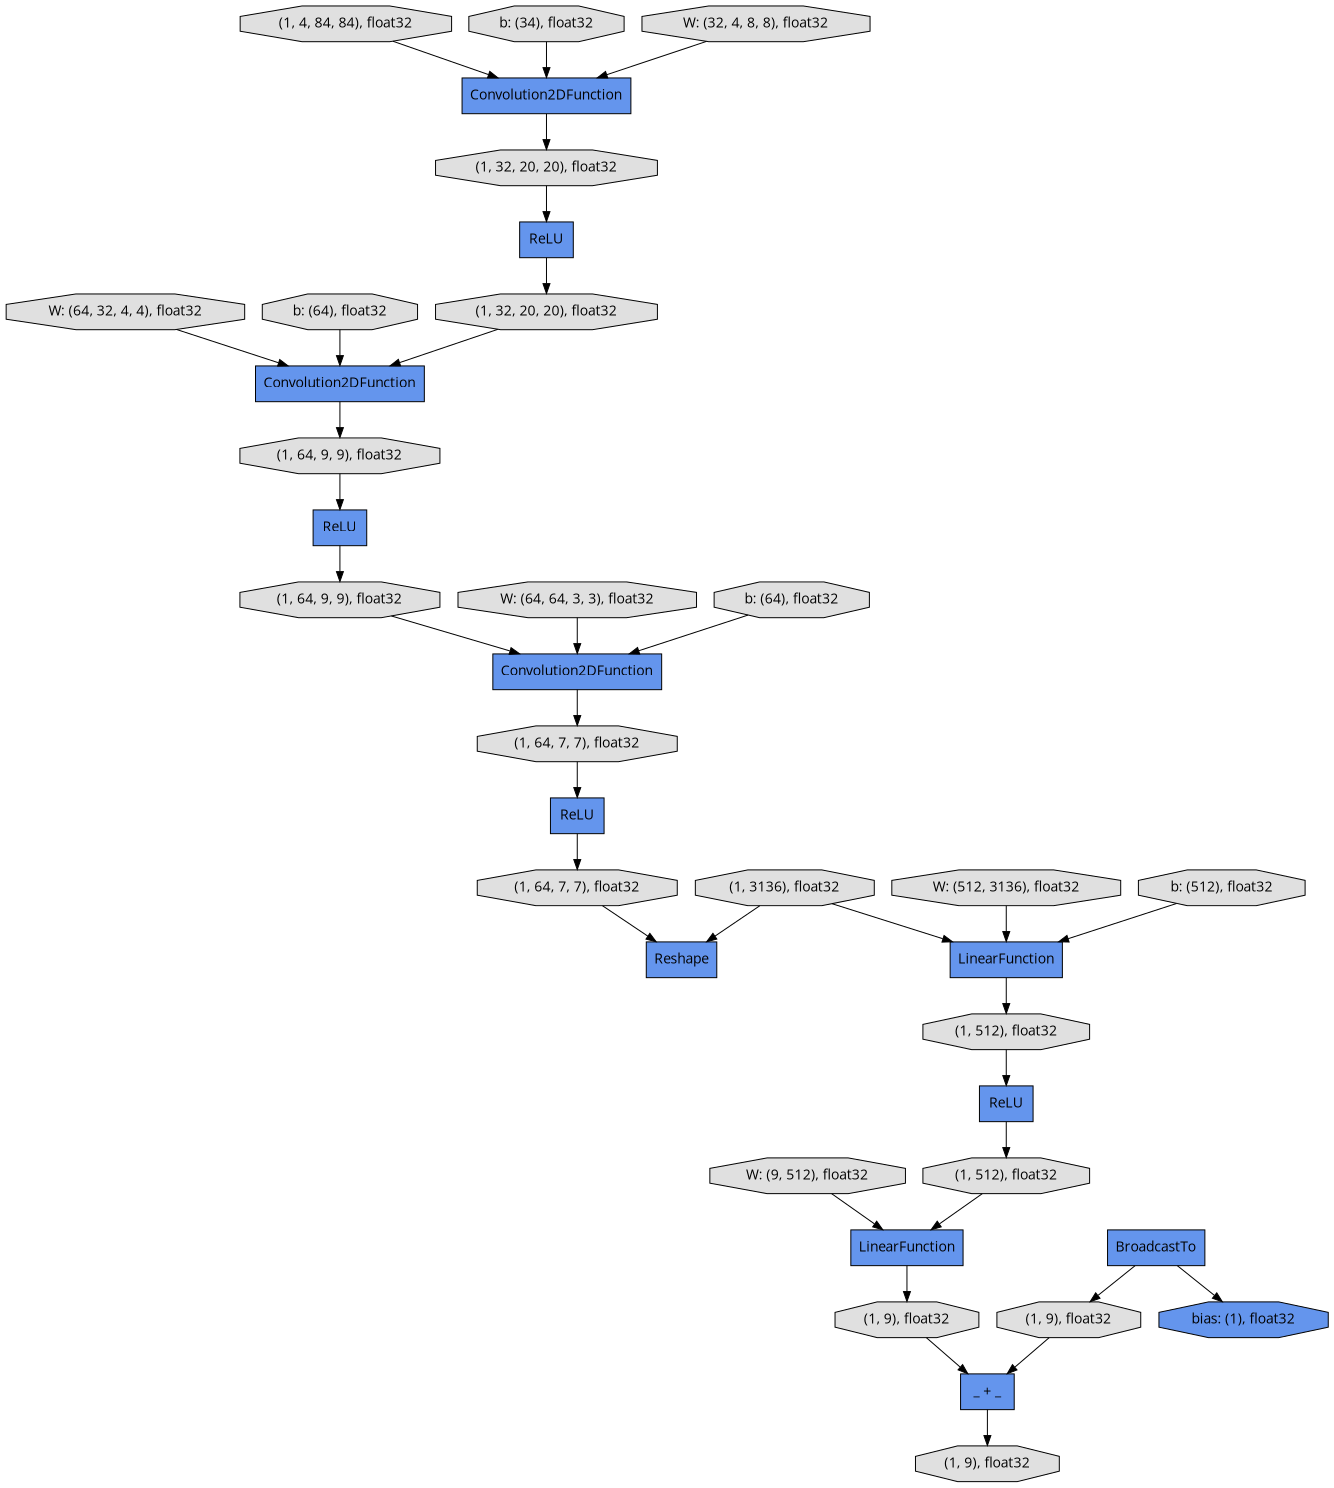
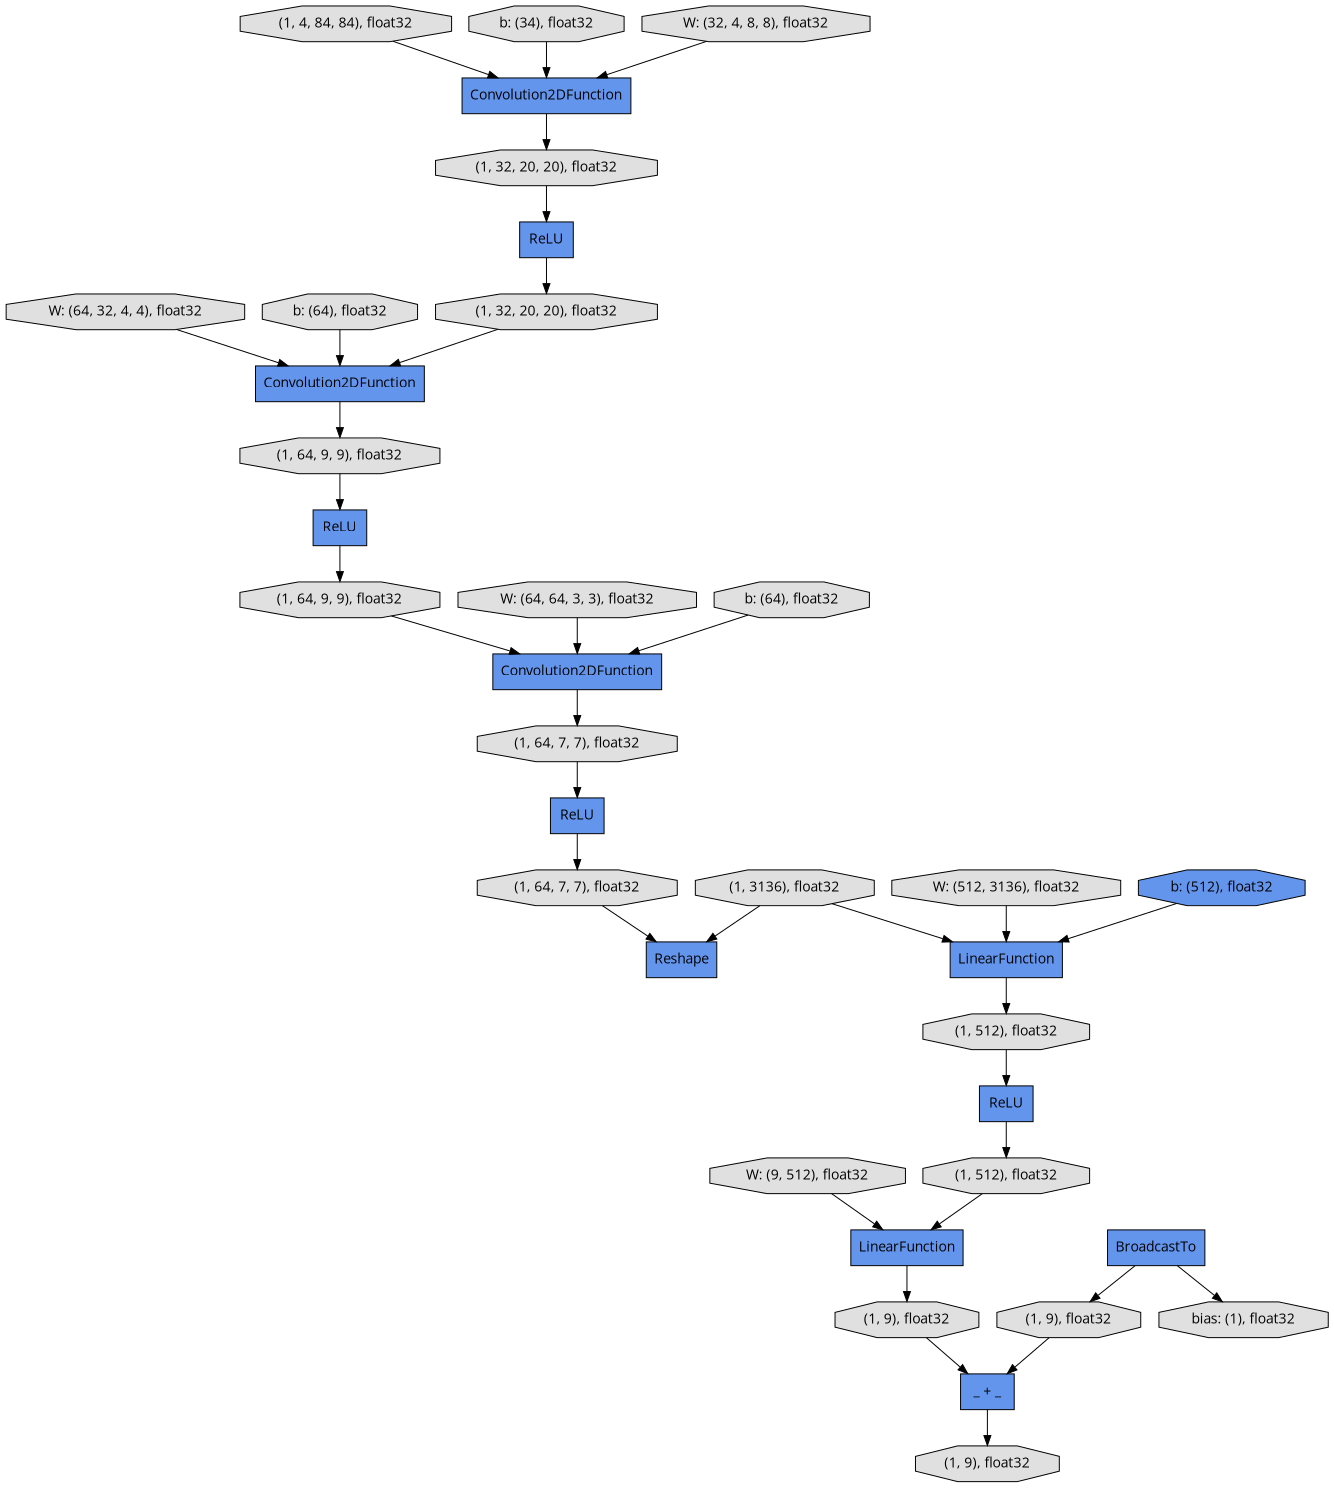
node "b: (512), float32": fillcolor #e0e0e0 -> #6495ed
node "bias: (1), float32": fillcolor #6495ed -> #e0e0e0
